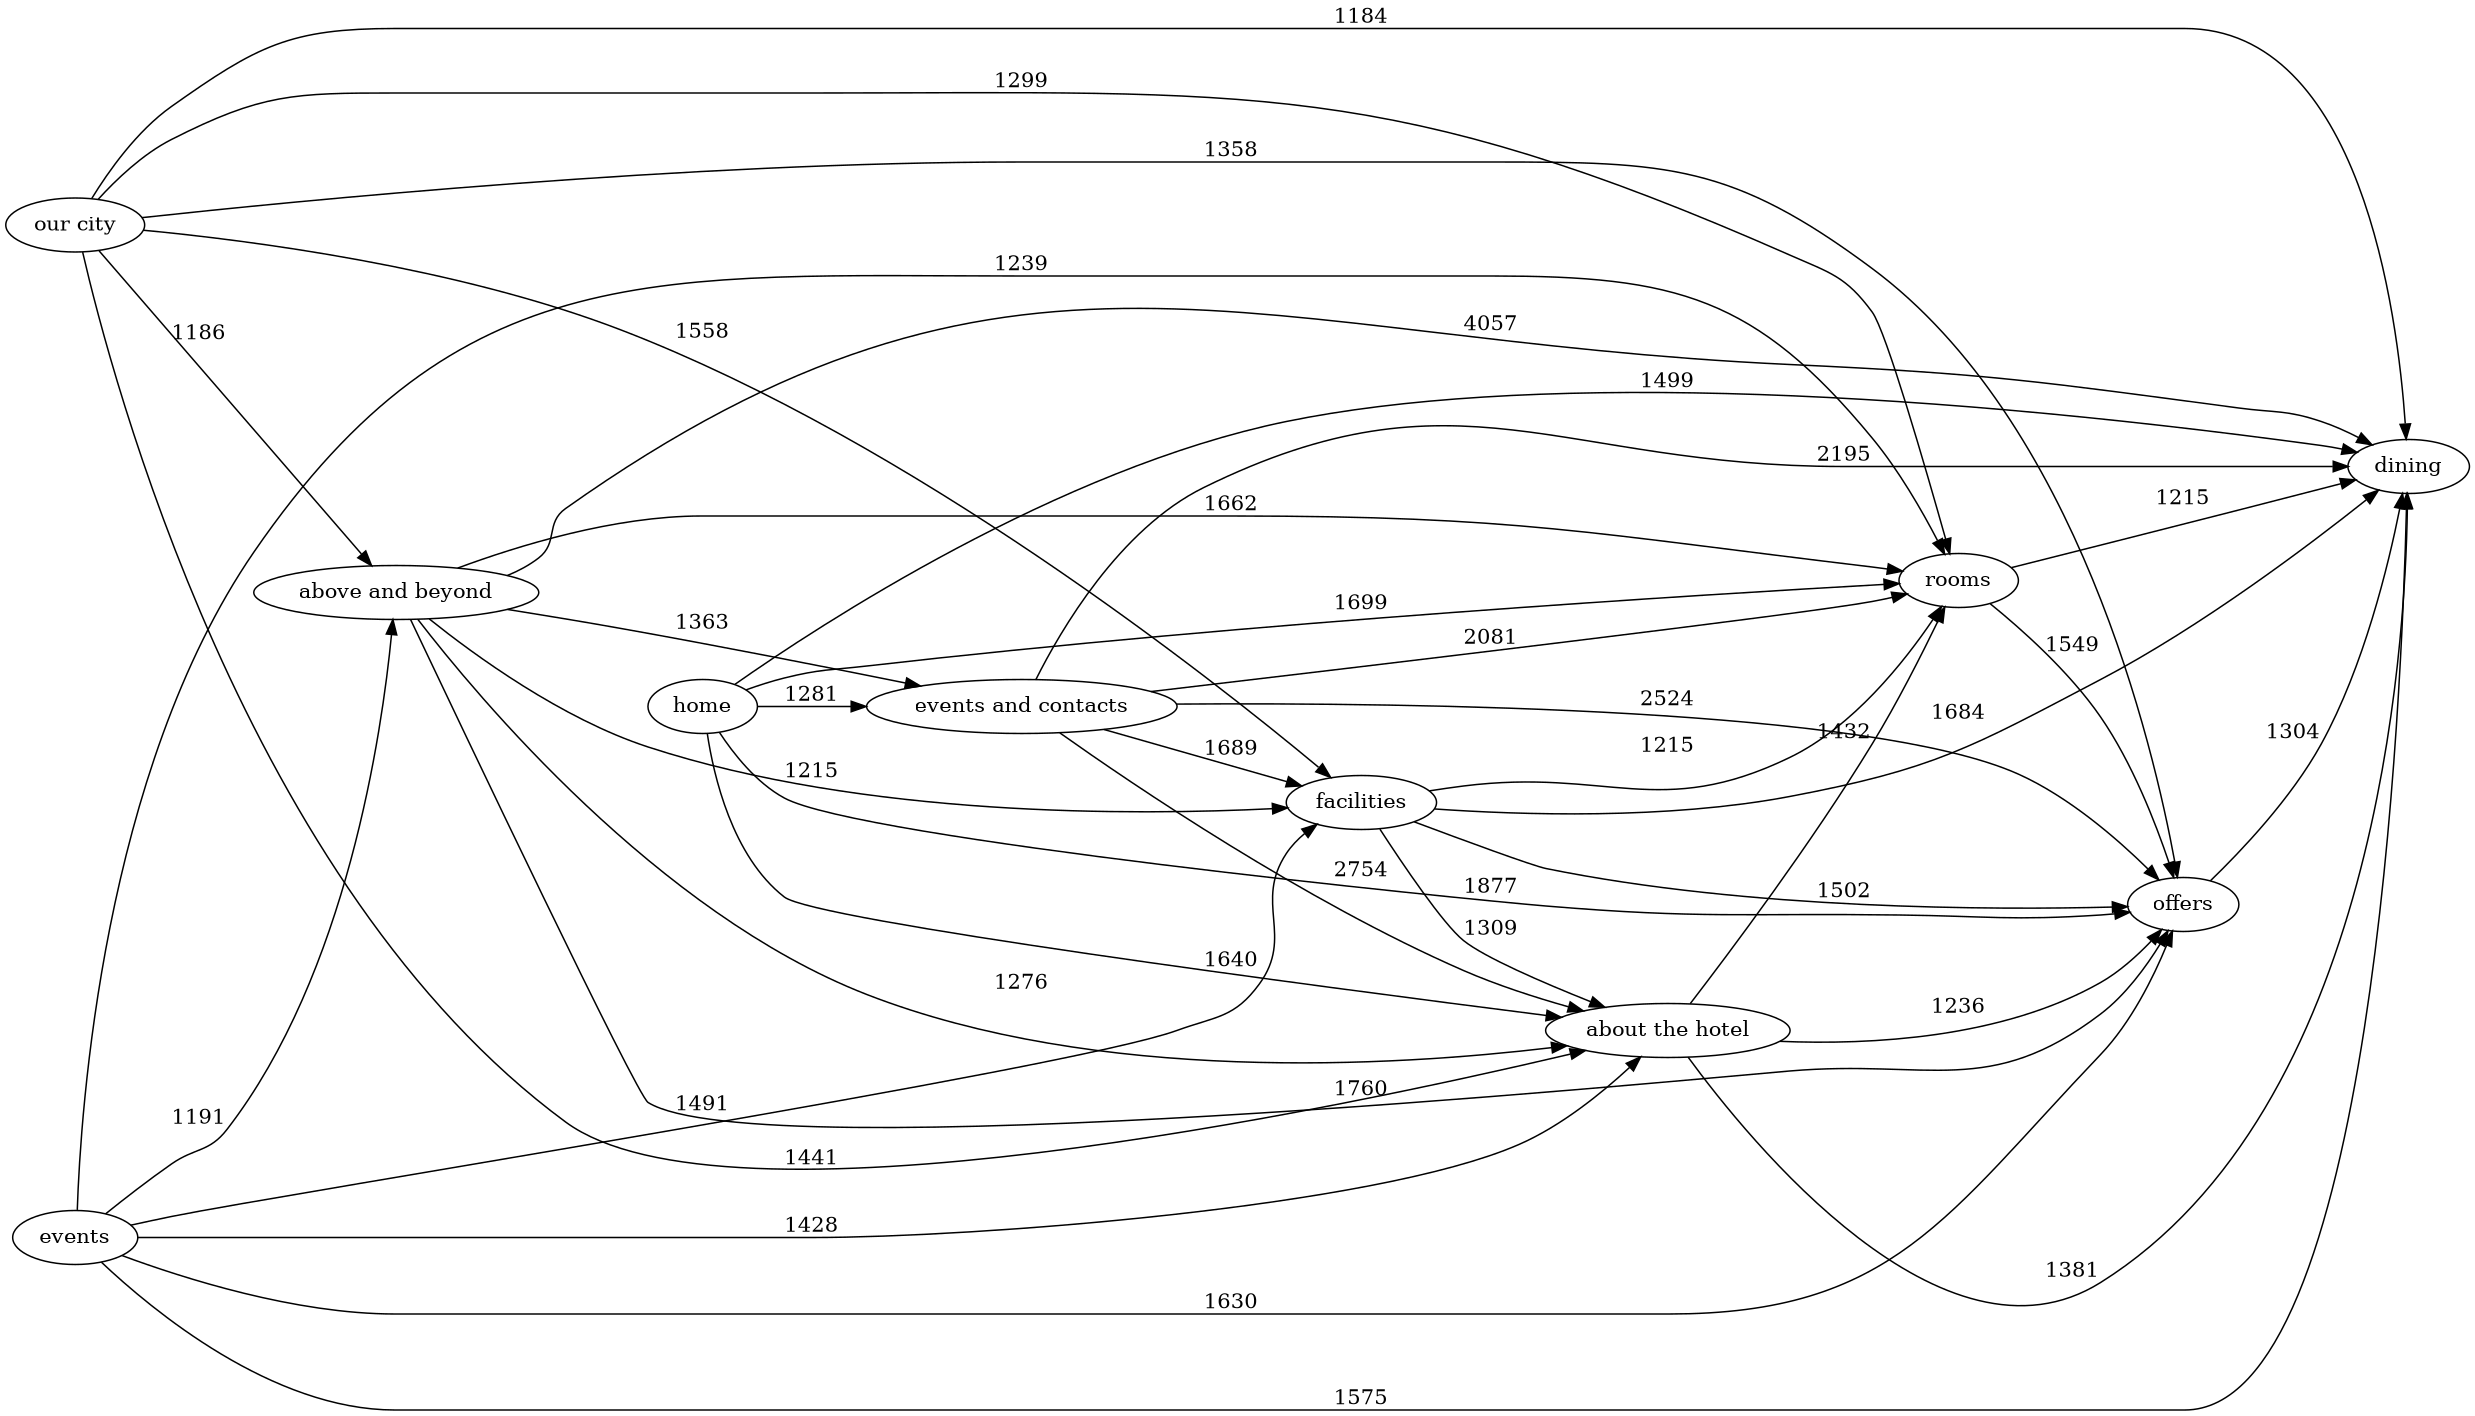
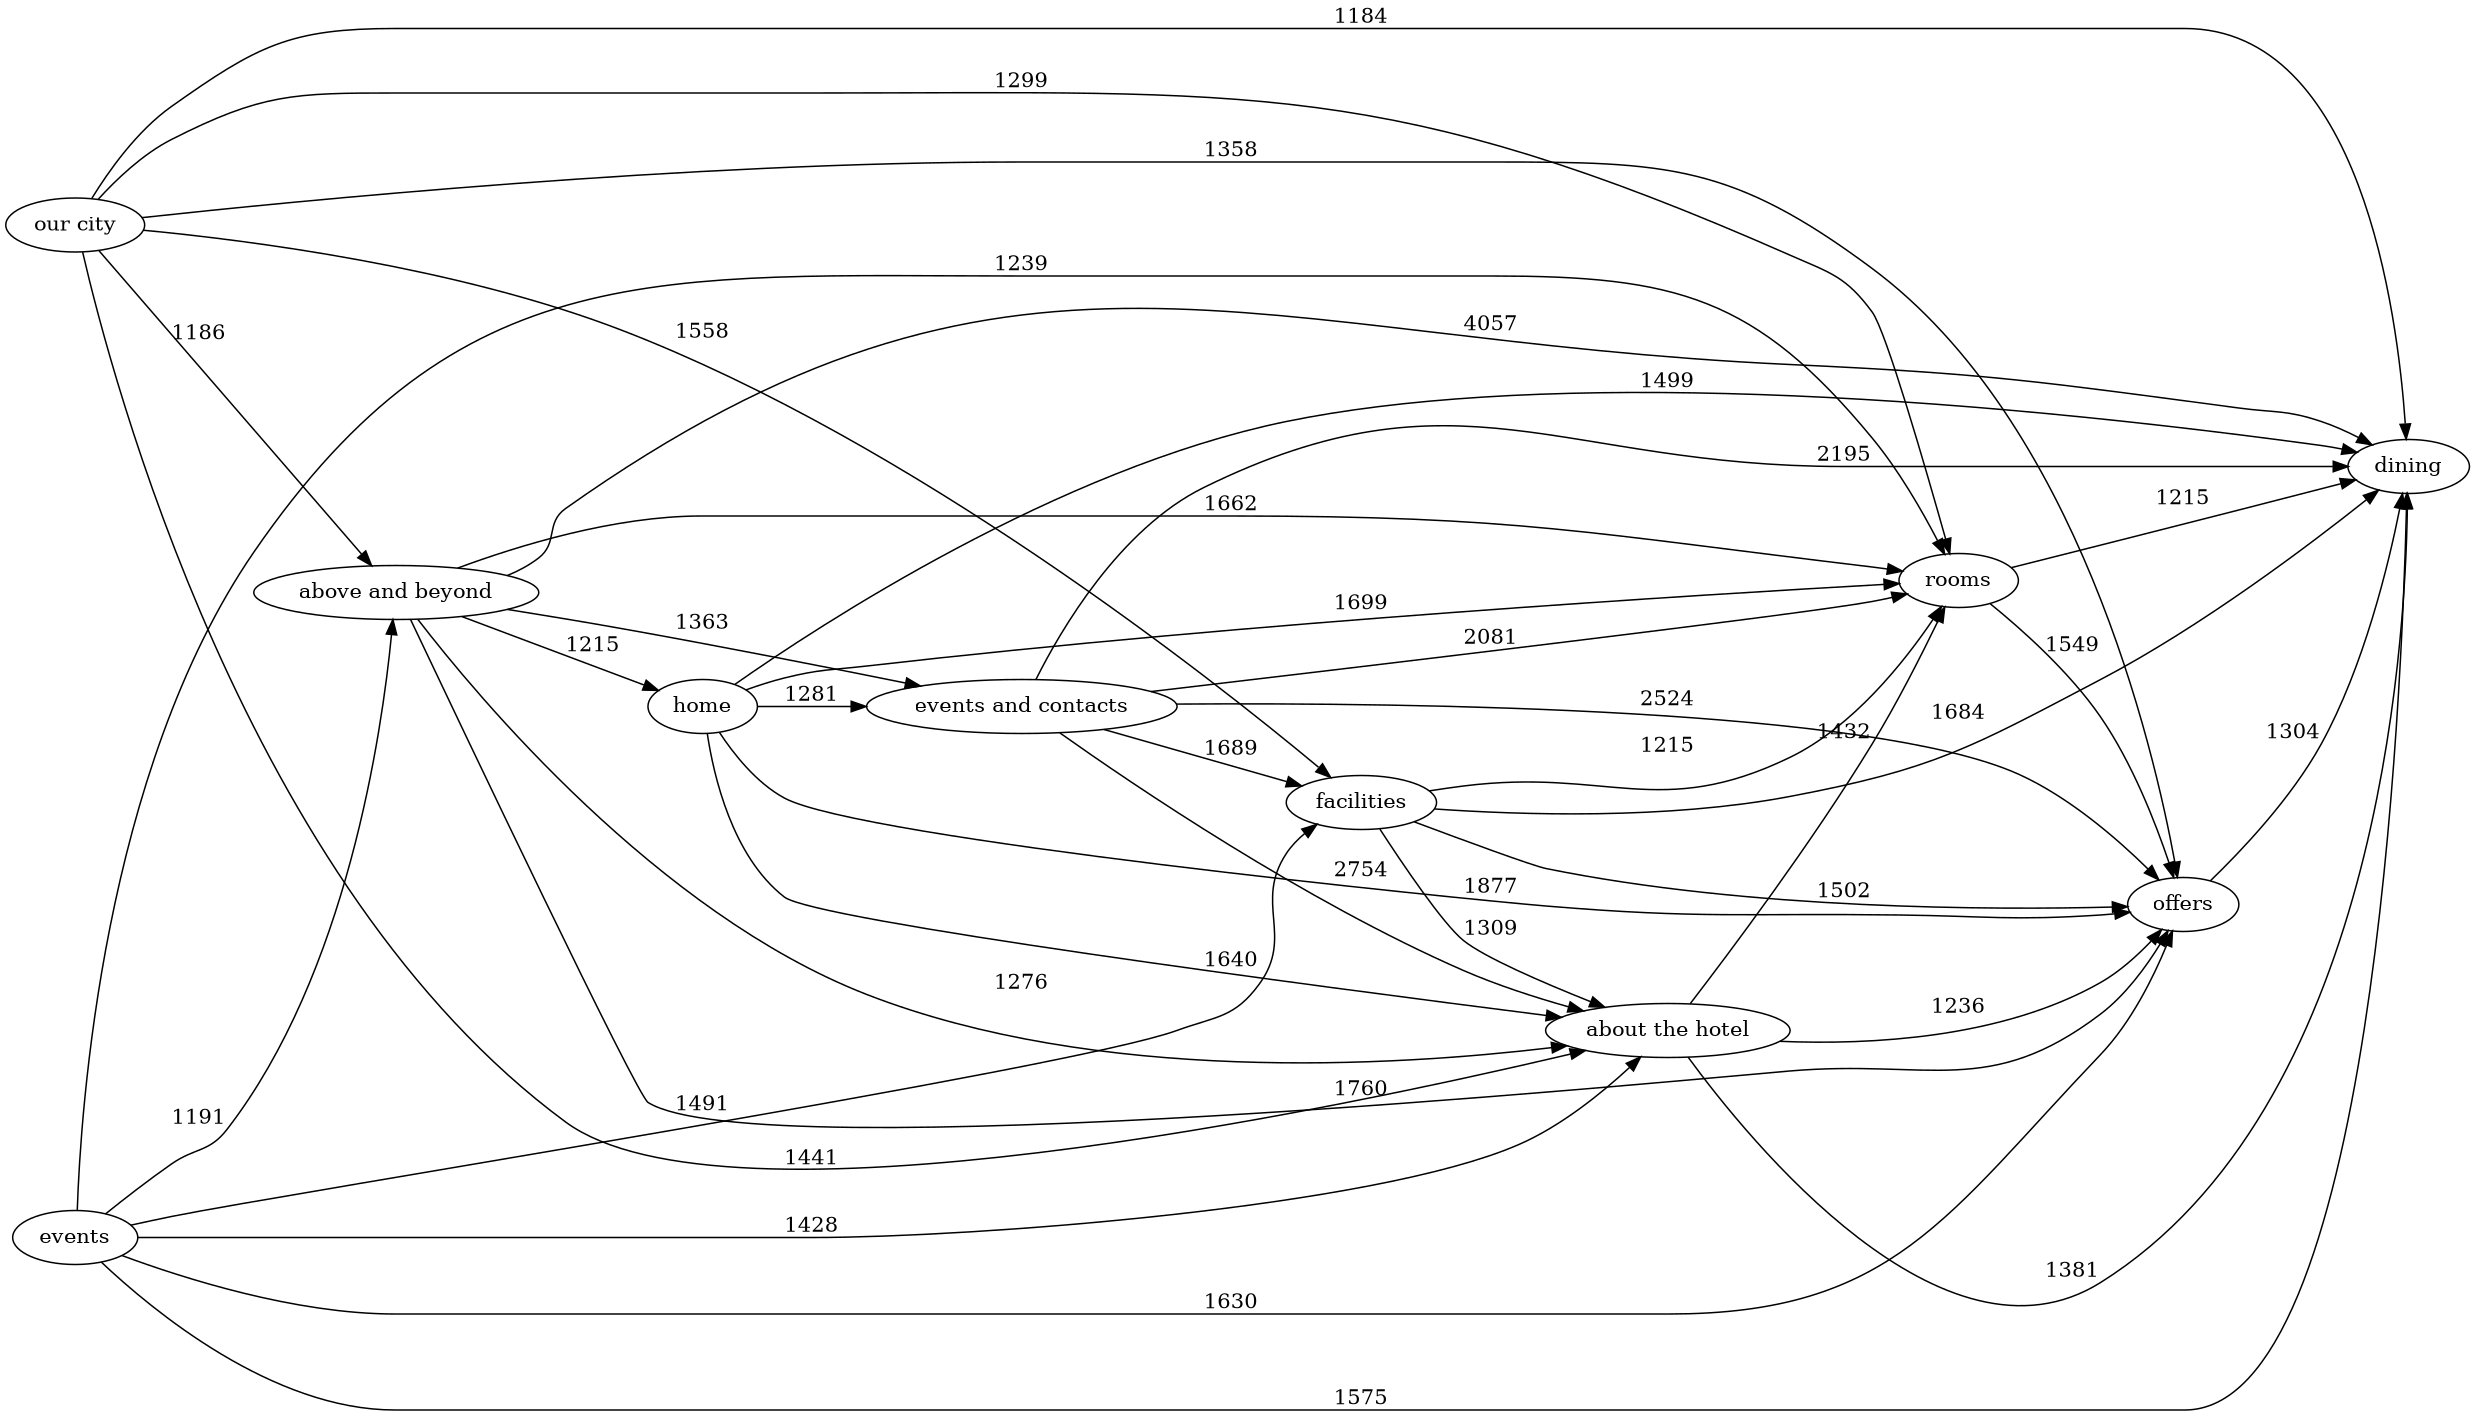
edge "above and beyond" -> "facilities": now "above and beyond" -> "home"
